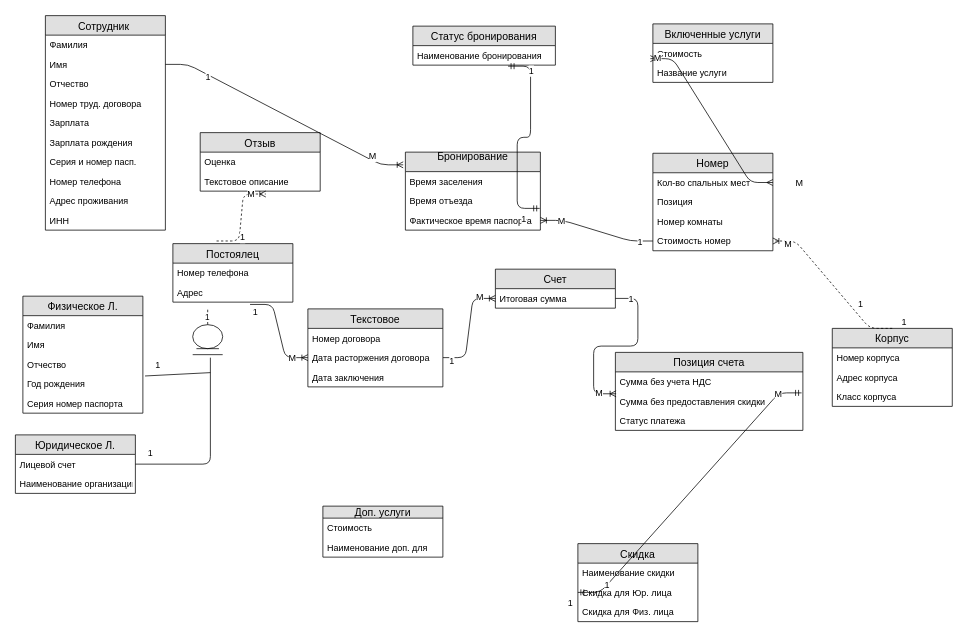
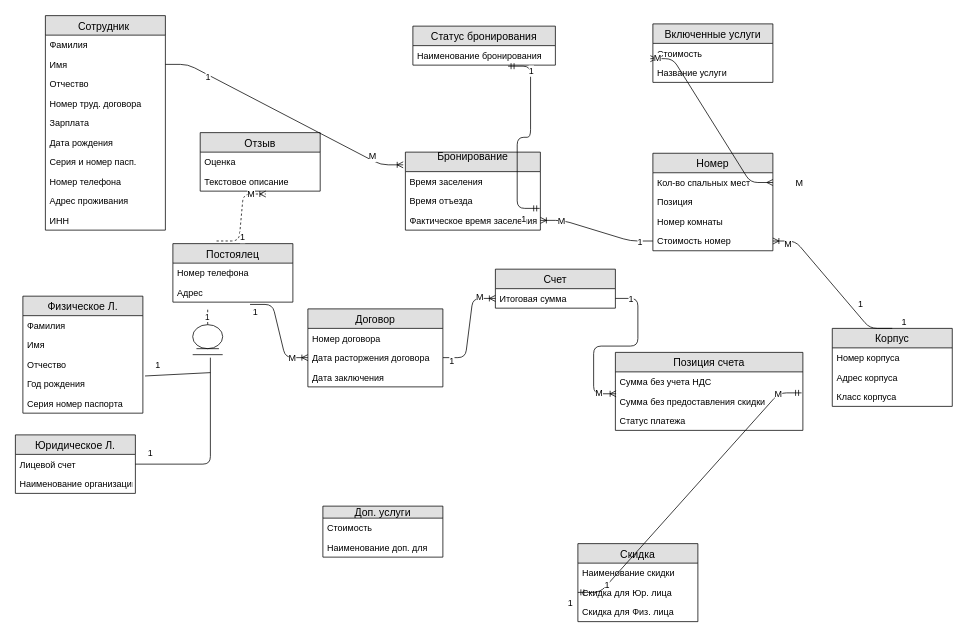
node "Зарплата рождения": label "Зарплата рождения" -> "Дата рождения"
node "Фактическое время паспорта": label "Фактическое время паспорта" -> "Фактическое время заселения"
edge "Корпус" -> "Стоимость номер": style dashed -> solid
node "Текстовое": label "Текстовое" -> "Договор"
